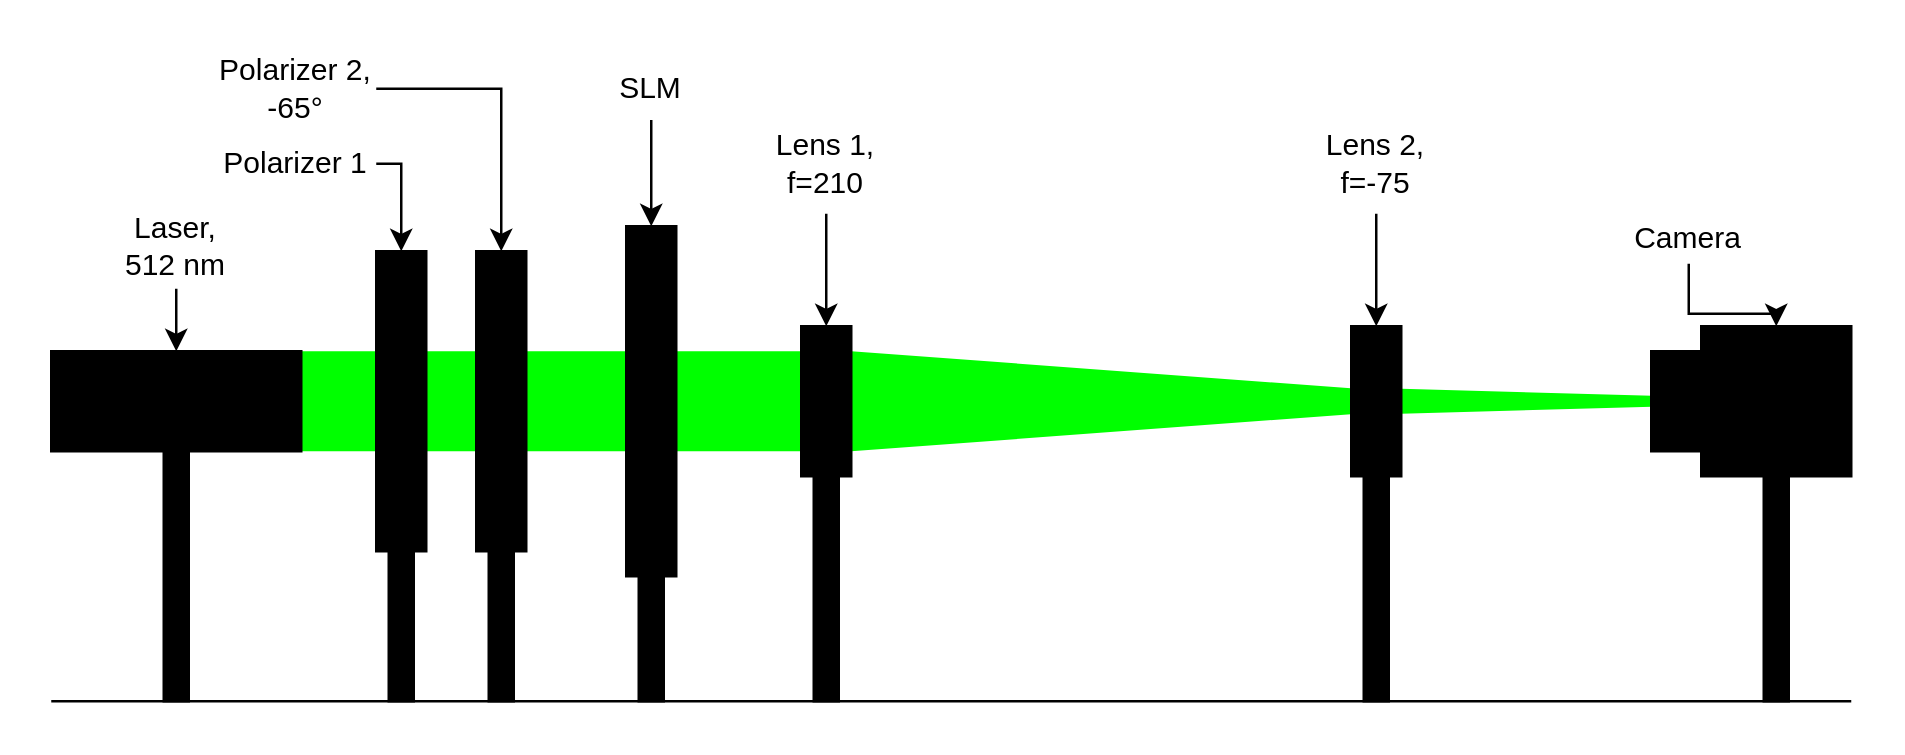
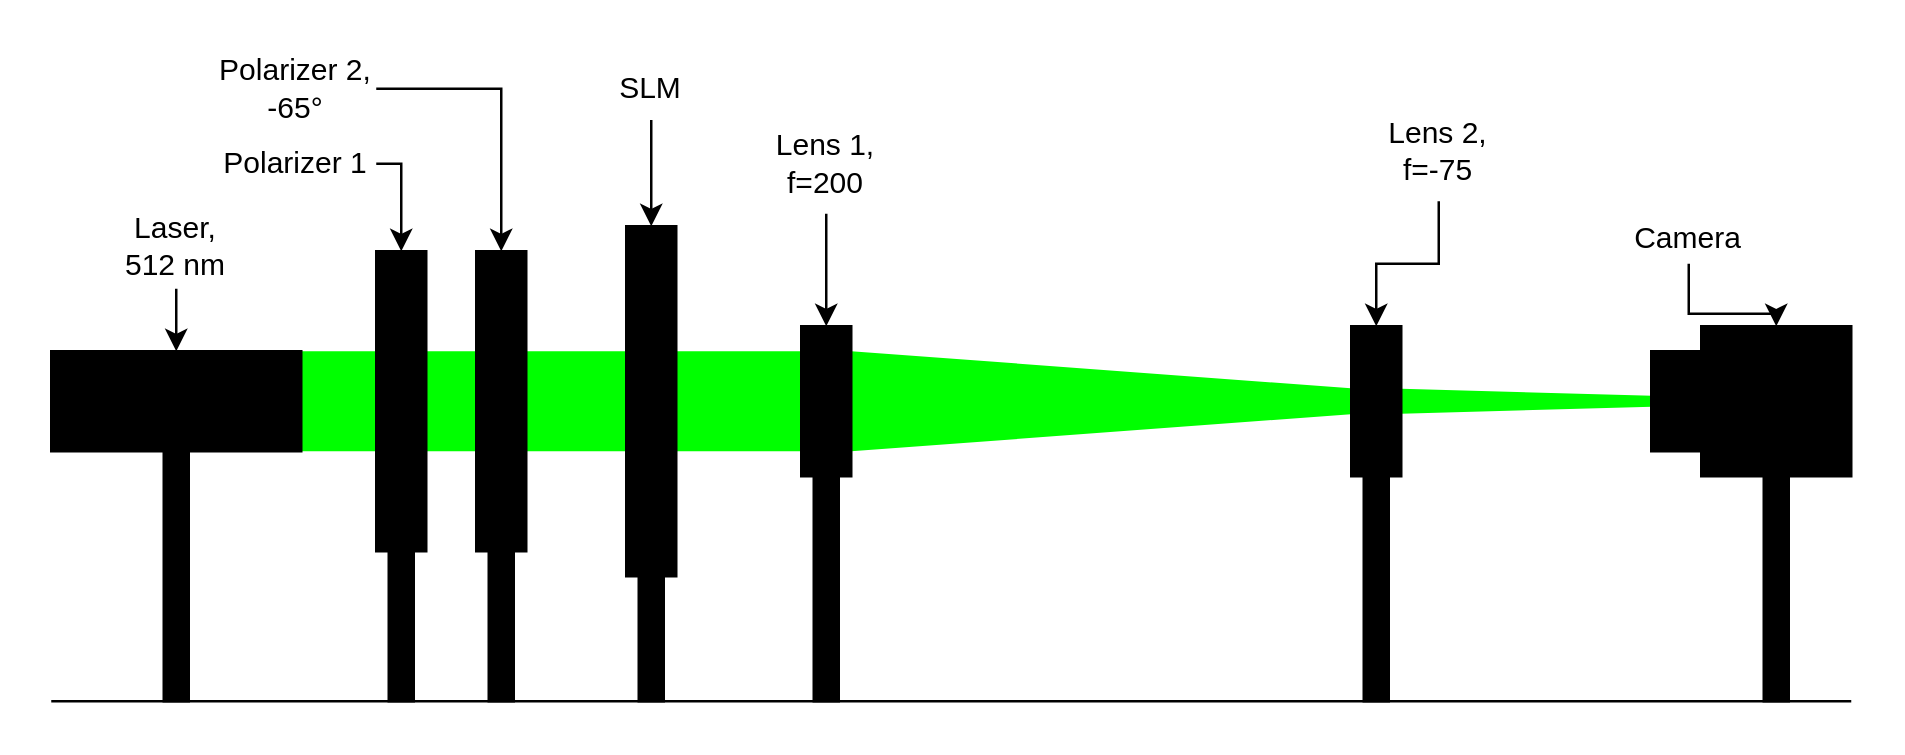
node "Lens 1, f=210": label "Lens 1, f=210" -> "Lens 1, f=200"
node "Lens 2, f=-75": moved (1376, 164) -> (1439, 151)
